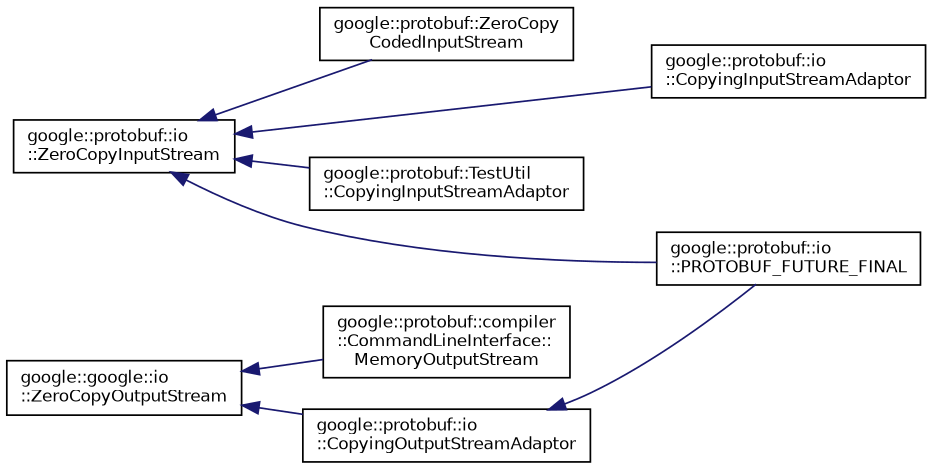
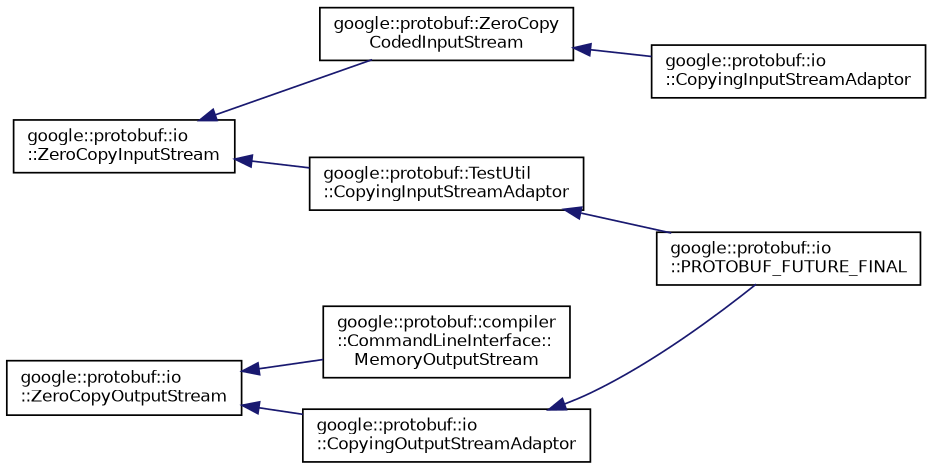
edge "google::protobuf::io ::CopyingInputStreamAdaptor" -> "google::protobuf::io ::ZeroCopyInputStream": now "google::protobuf::io ::CopyingInputStreamAdaptor" -> "google::protobuf::ZeroCopy CodedInputStream"
edge "google::protobuf::io ::PROTOBUF_FUTURE_FINAL" -> "google::protobuf::io ::ZeroCopyInputStream": now "google::protobuf::io ::PROTOBUF_FUTURE_FINAL" -> "google::protobuf::TestUtil ::CopyingInputStreamAdaptor"
node "google::google::io ::ZeroCopyOutputStream": label "google::google::io ::ZeroCopyOutputStream" -> "google::protobuf::io ::ZeroCopyOutputStream"
